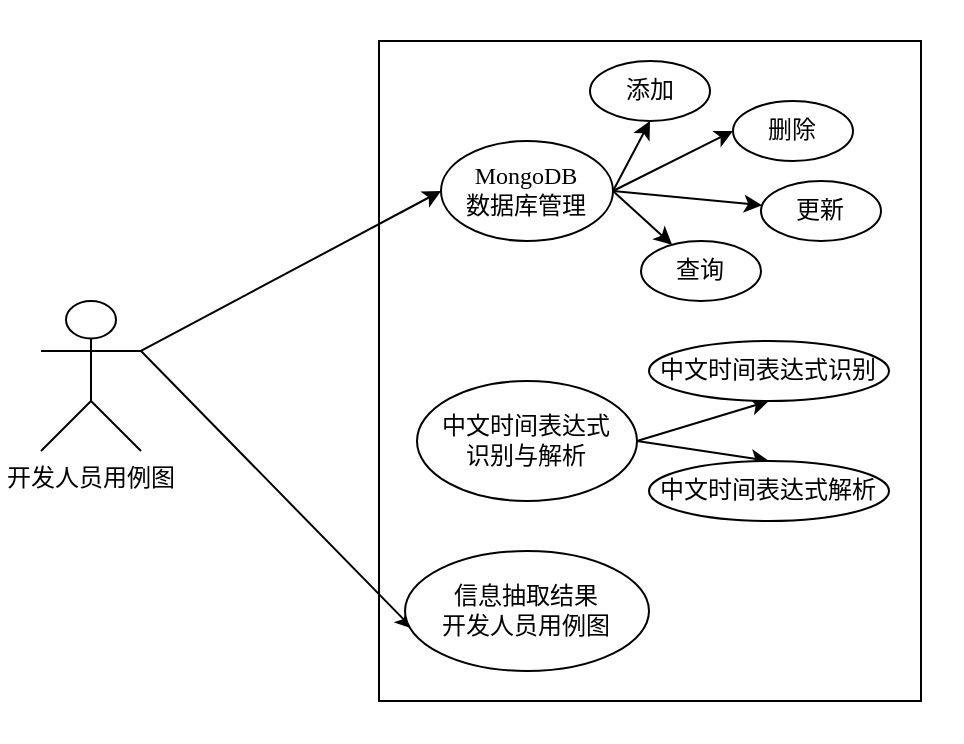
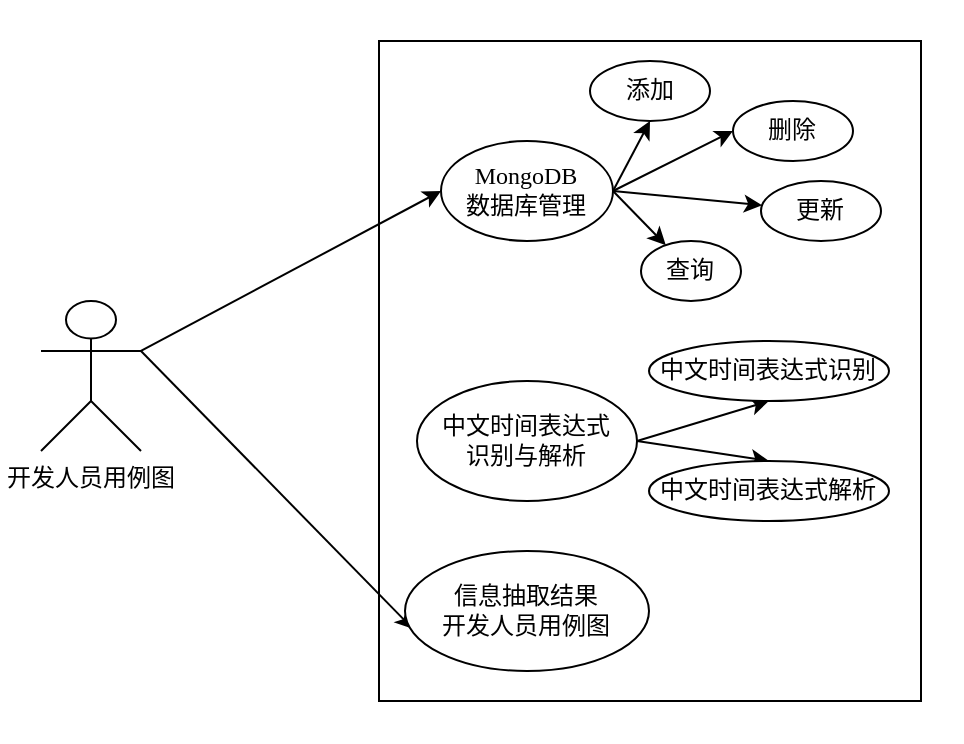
node "查询": size 120x60 -> 100x60
